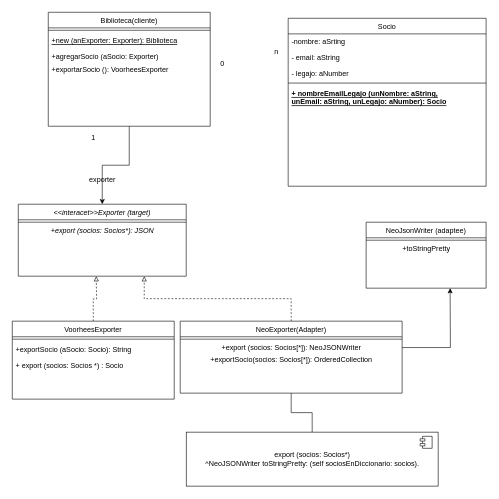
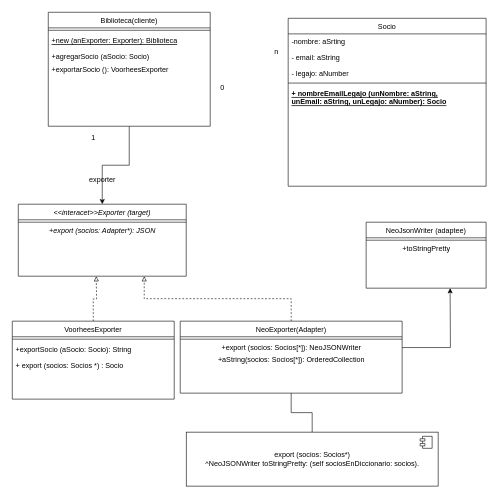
node "+agregarSocio (aSocio: Exporter)": label "+agregarSocio (aSocio: Exporter)" -> "+agregarSocio (aSocio: Socio)"
node "0": moved (222, 64) -> (222, 88)
node "+export (socios: Socios*): JSON": label "+export (socios: Socios*): JSON" -> "+export (socios: Adapter*): JSON"
node "+exportSocio(socios: Socios[*]): OrderedCollection": label "+exportSocio(socios: Socios[*]): OrderedCollection" -> "+aString(socios: Socios[*]): OrderedCollection"
